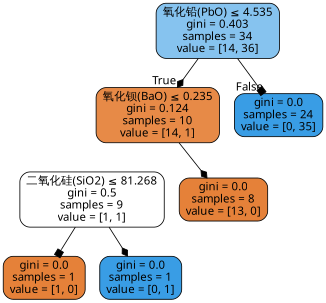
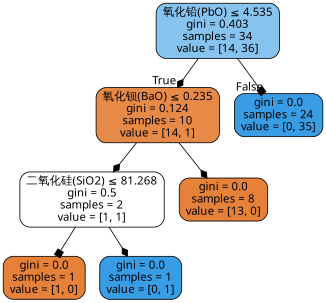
edge "氧化钡(BaO) ≤ 0.235" -> "二氧化硅(SiO2) ≤ 81.268": added
node "二氧化硅(SiO2) ≤ 81.268": text "samples = 9" -> "samples = 2"
